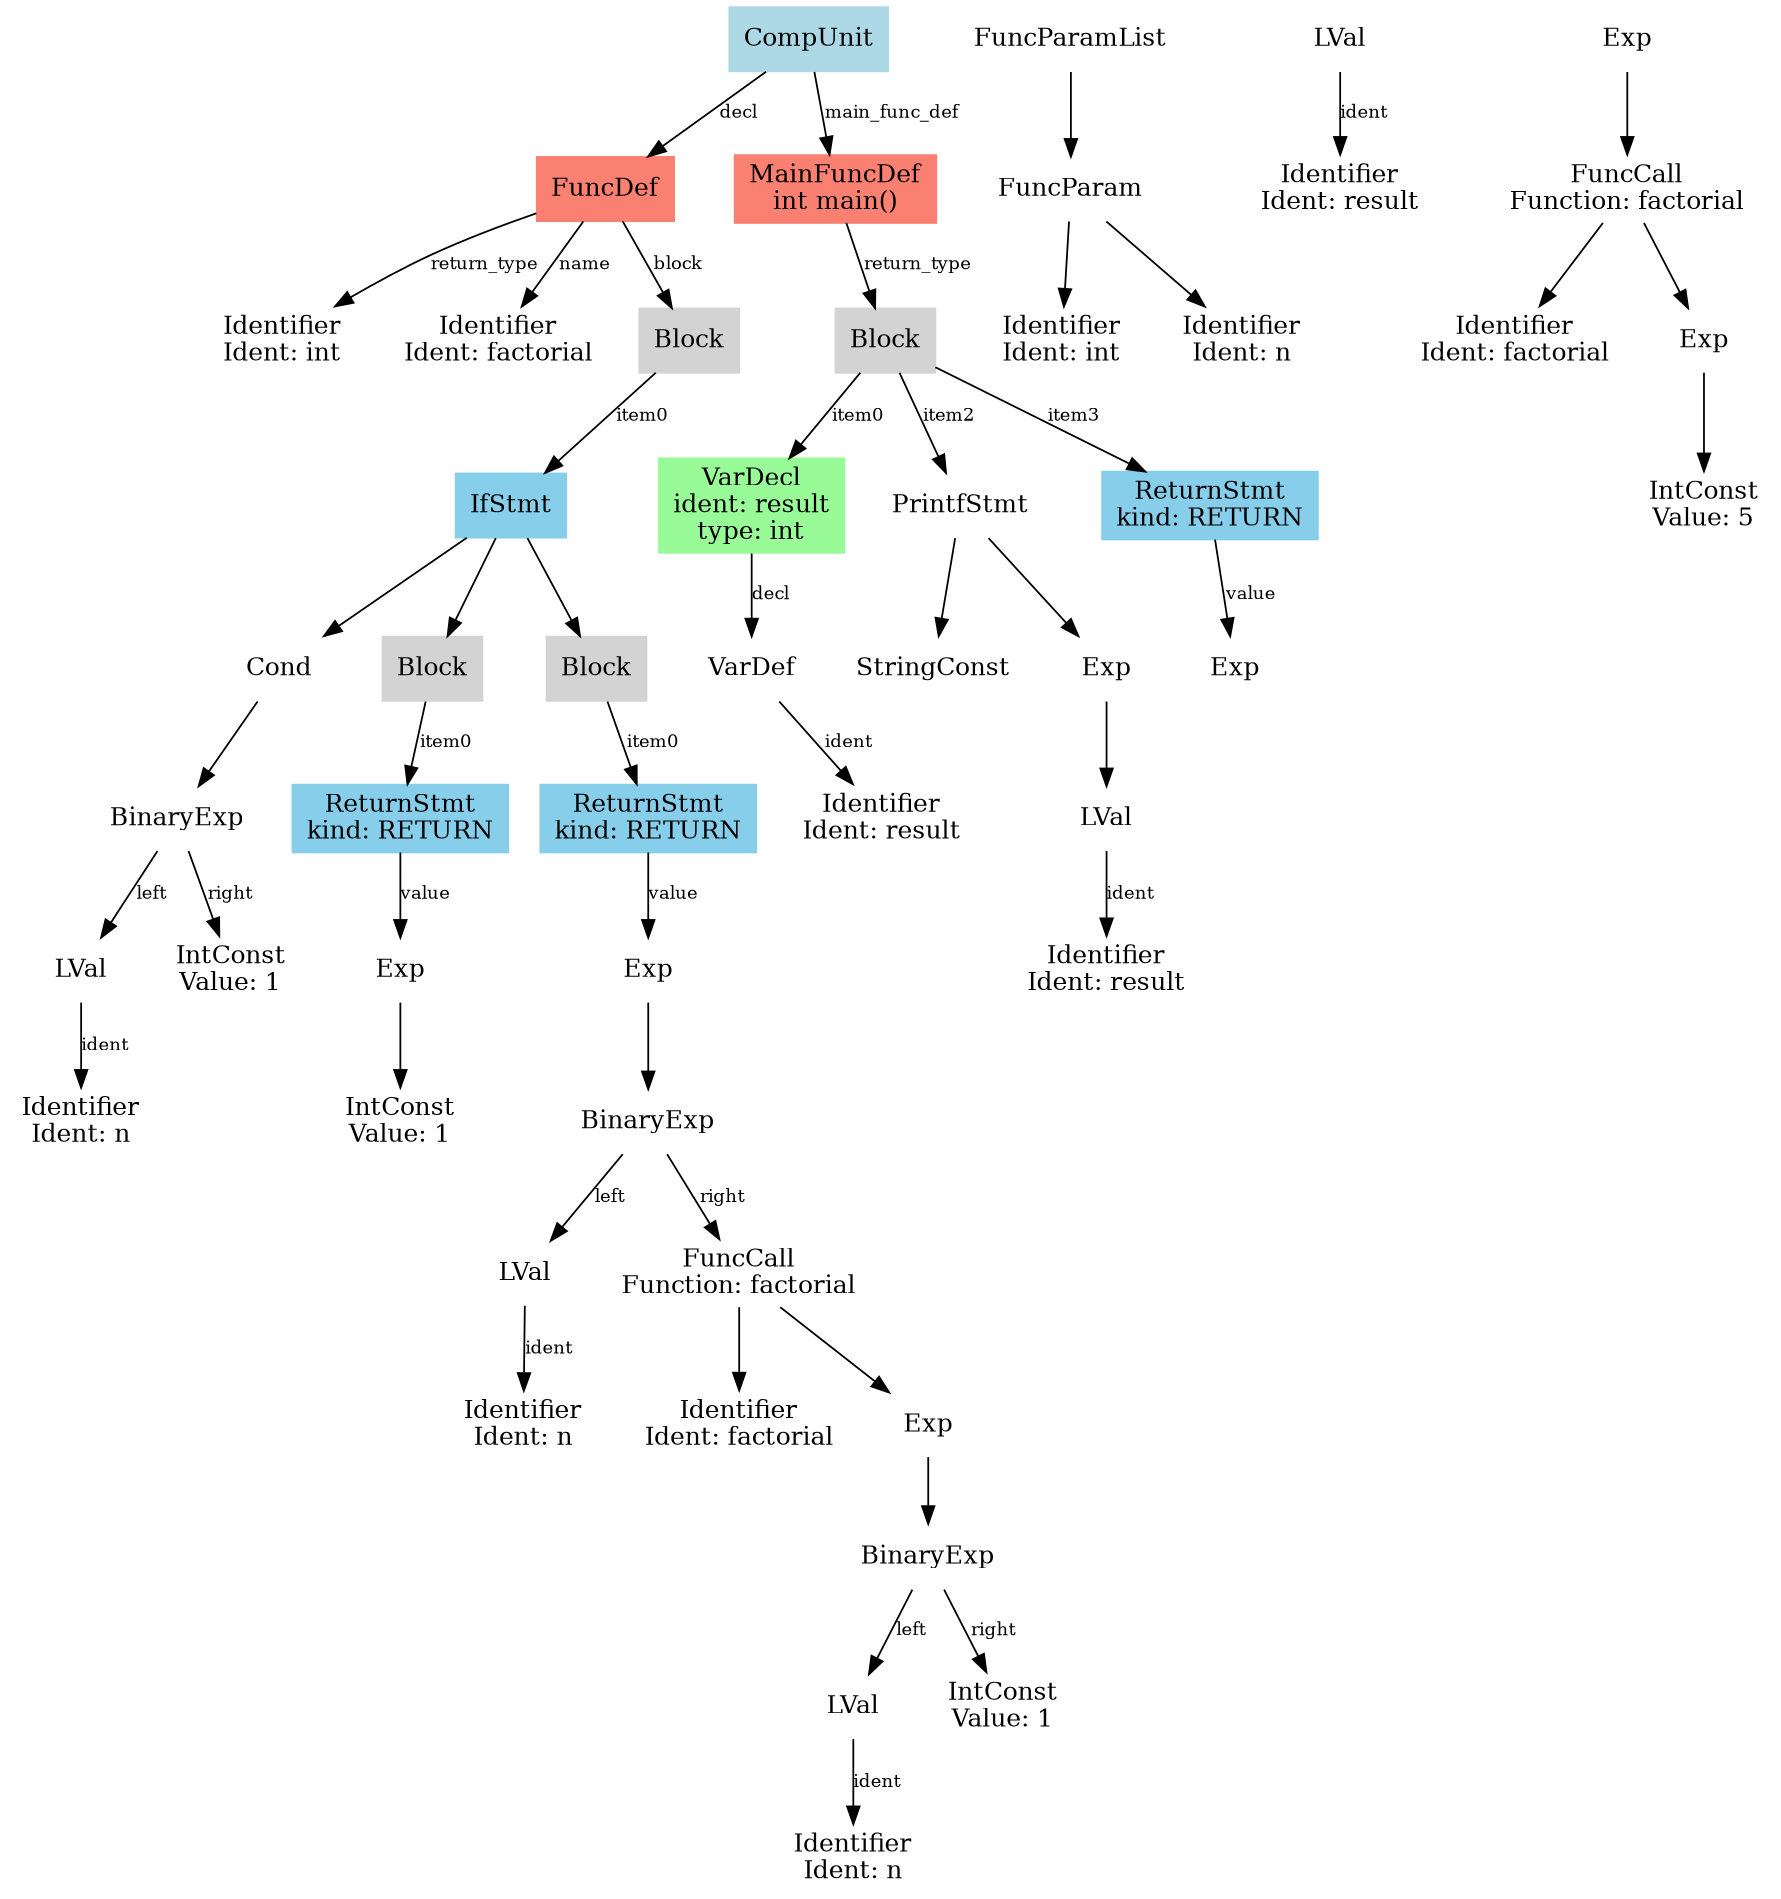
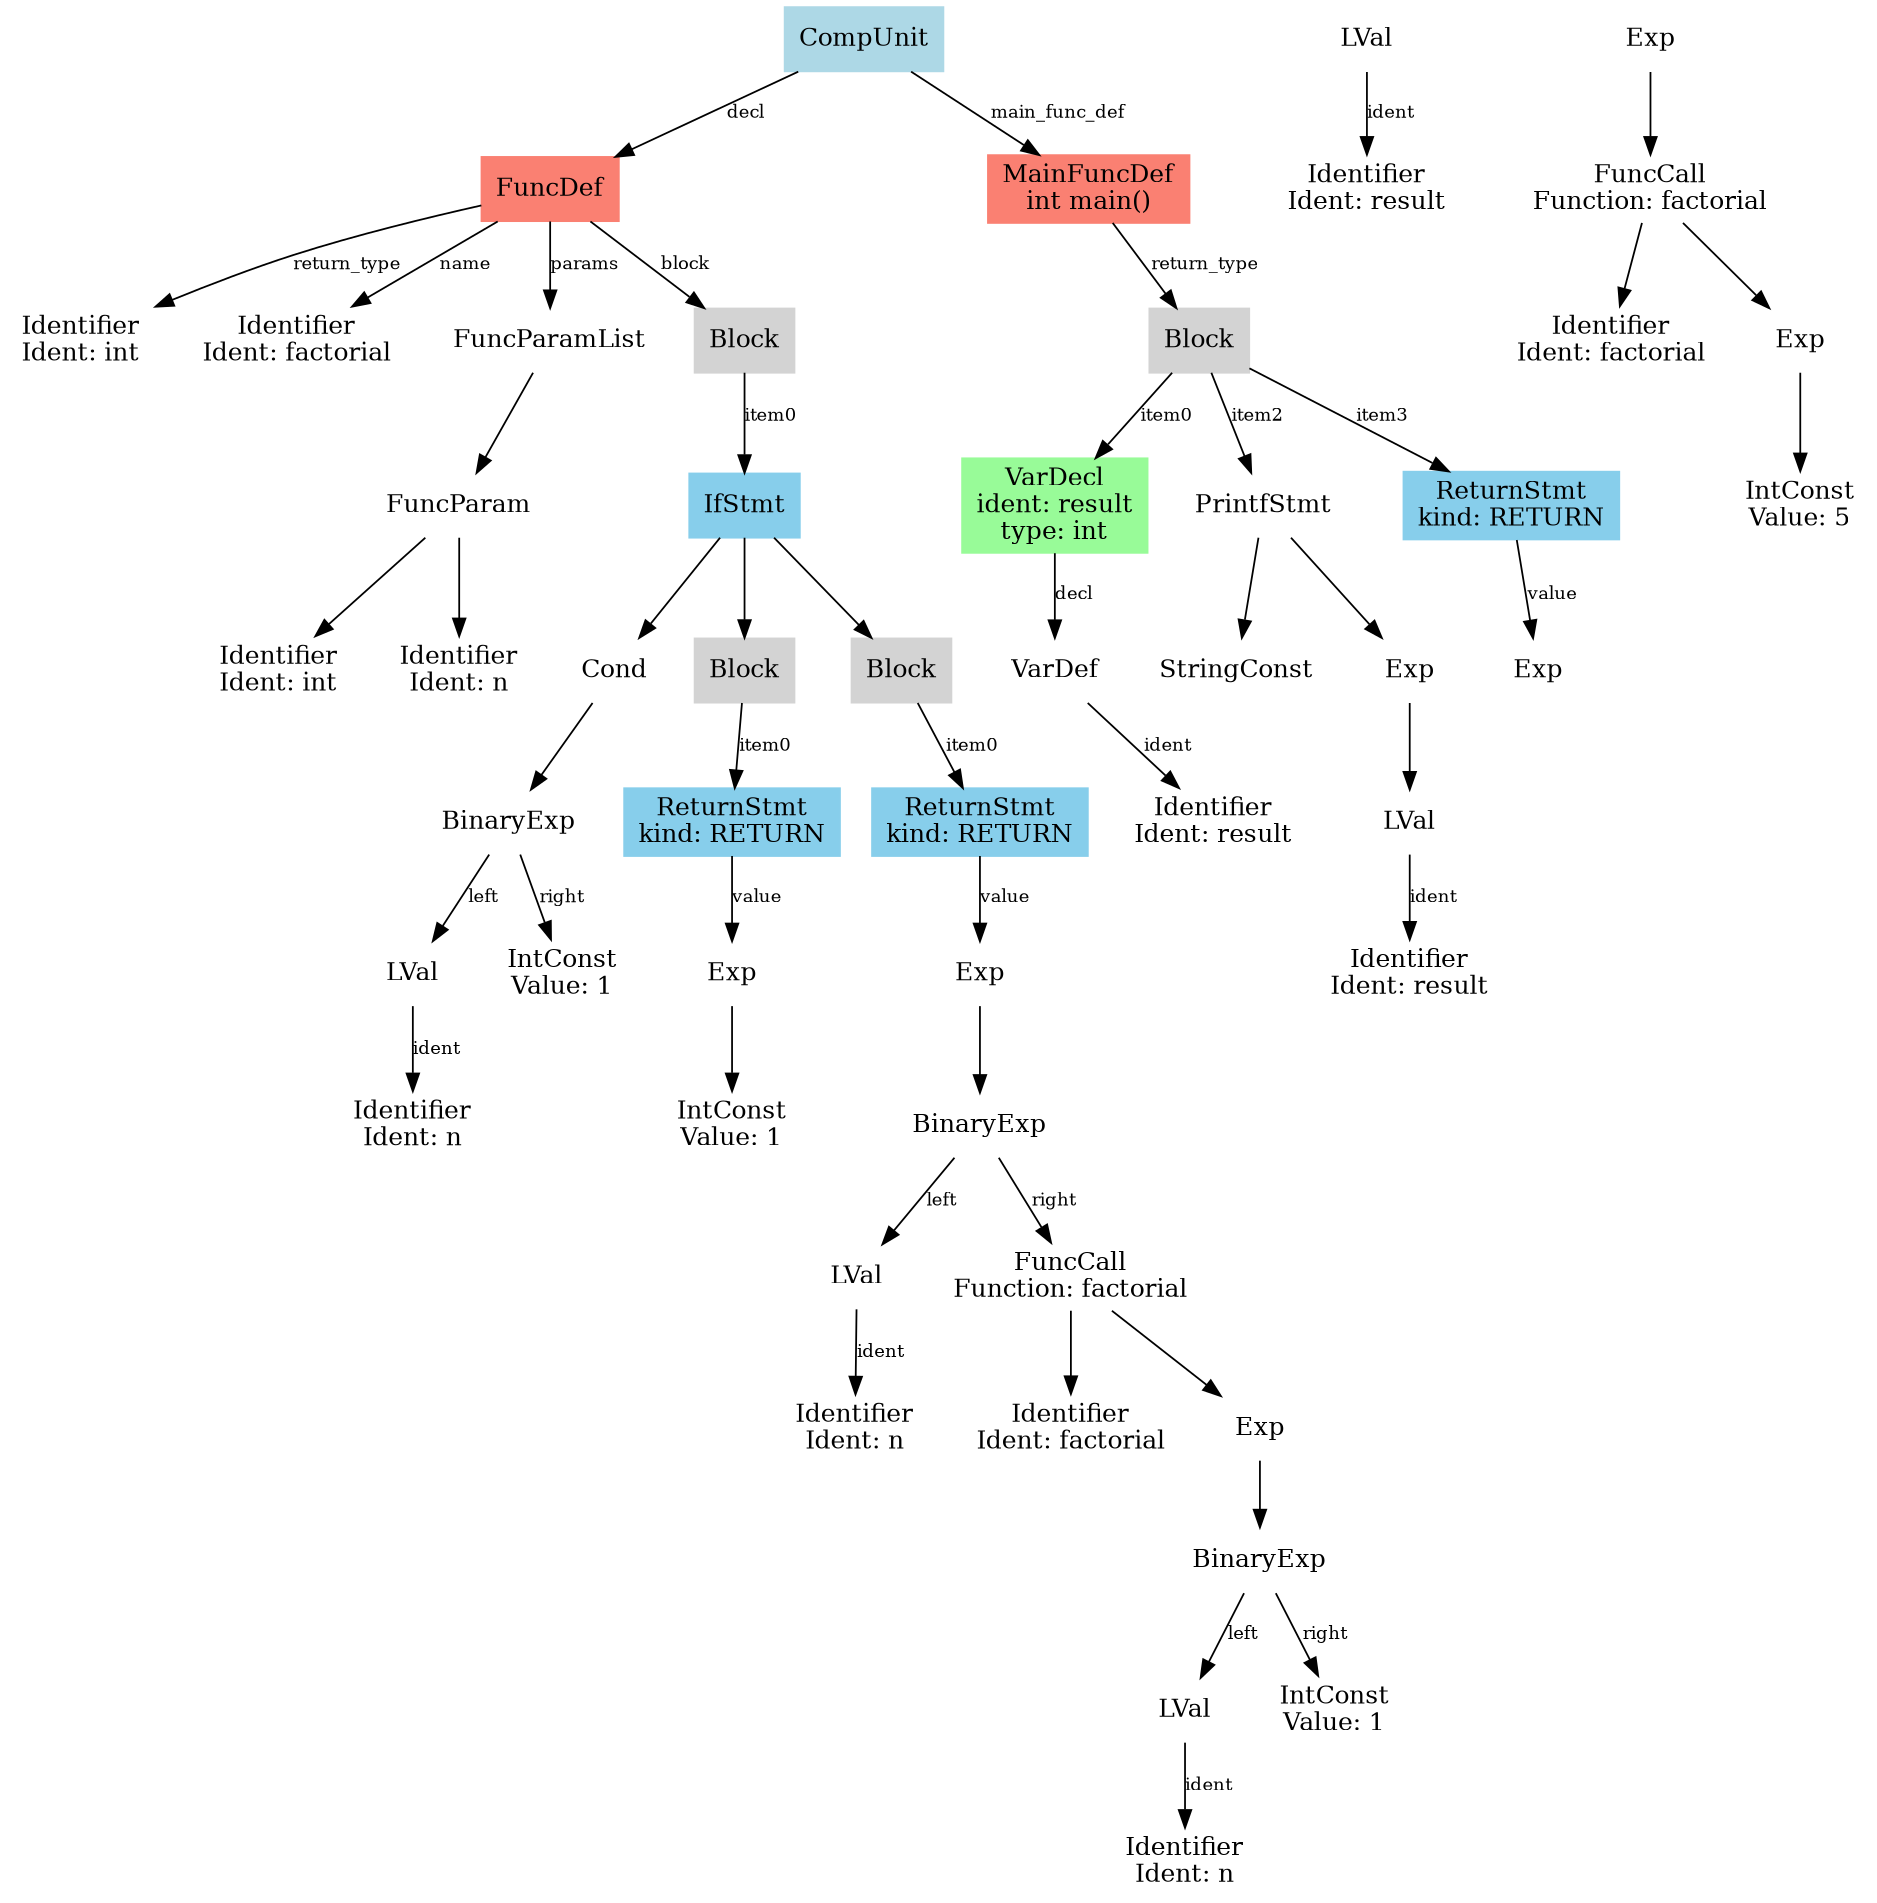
edge "FuncDef" -> "FuncParamList": added, label "params"
